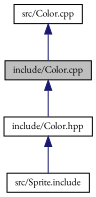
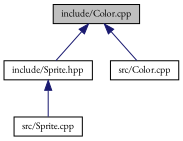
edge "include/Color.cpp" -> "src/Color.cpp": reversed
node "include/Color.hpp": label "include/Color.hpp" -> "include/Sprite.hpp"
node "src/Sprite.include": label "src/Sprite.include" -> "src/Sprite.cpp"
